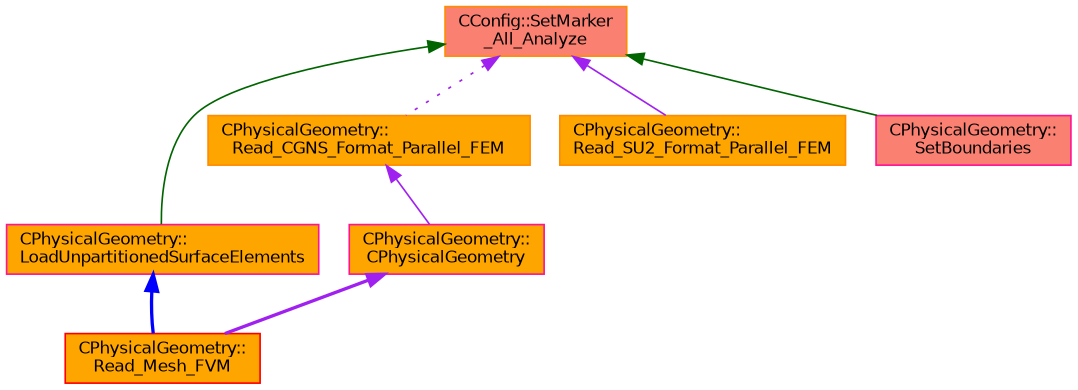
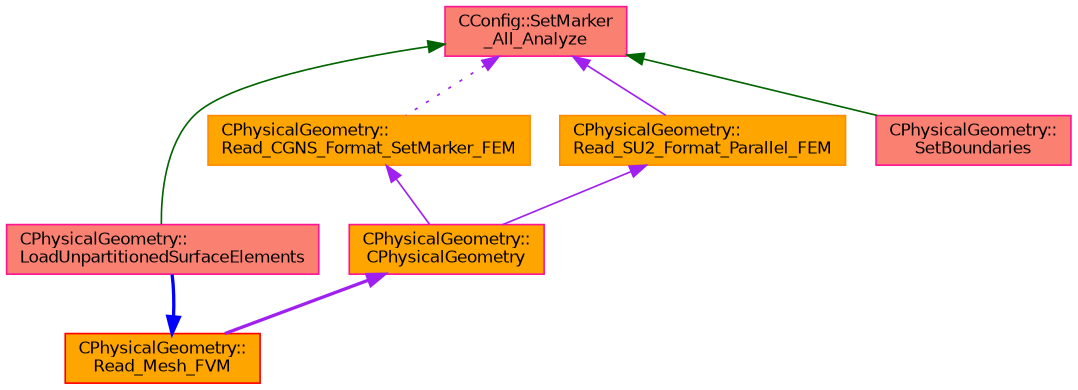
node "CConfig::SetMarker _All_Analyze": color darkorange -> deeppink
node "CPhysicalGeometry:: Read_CGNS_Format_Parallel_FEM": label "CPhysicalGeometry:: Read_CGNS_Format_Parallel_FEM" -> "CPhysicalGeometry:: Read_CGNS_Format_SetMarker_FEM"
edge "CPhysicalGeometry:: CPhysicalGeometry" -> "CPhysicalGeometry:: Read_SU2_Format_Parallel_FEM": added
node "CPhysicalGeometry:: LoadUnpartitionedSurfaceElements": fillcolor orange -> salmon
edge "CPhysicalGeometry:: Read_Mesh_FVM" -> "CPhysicalGeometry:: LoadUnpartitionedSurfaceElements": reversed
